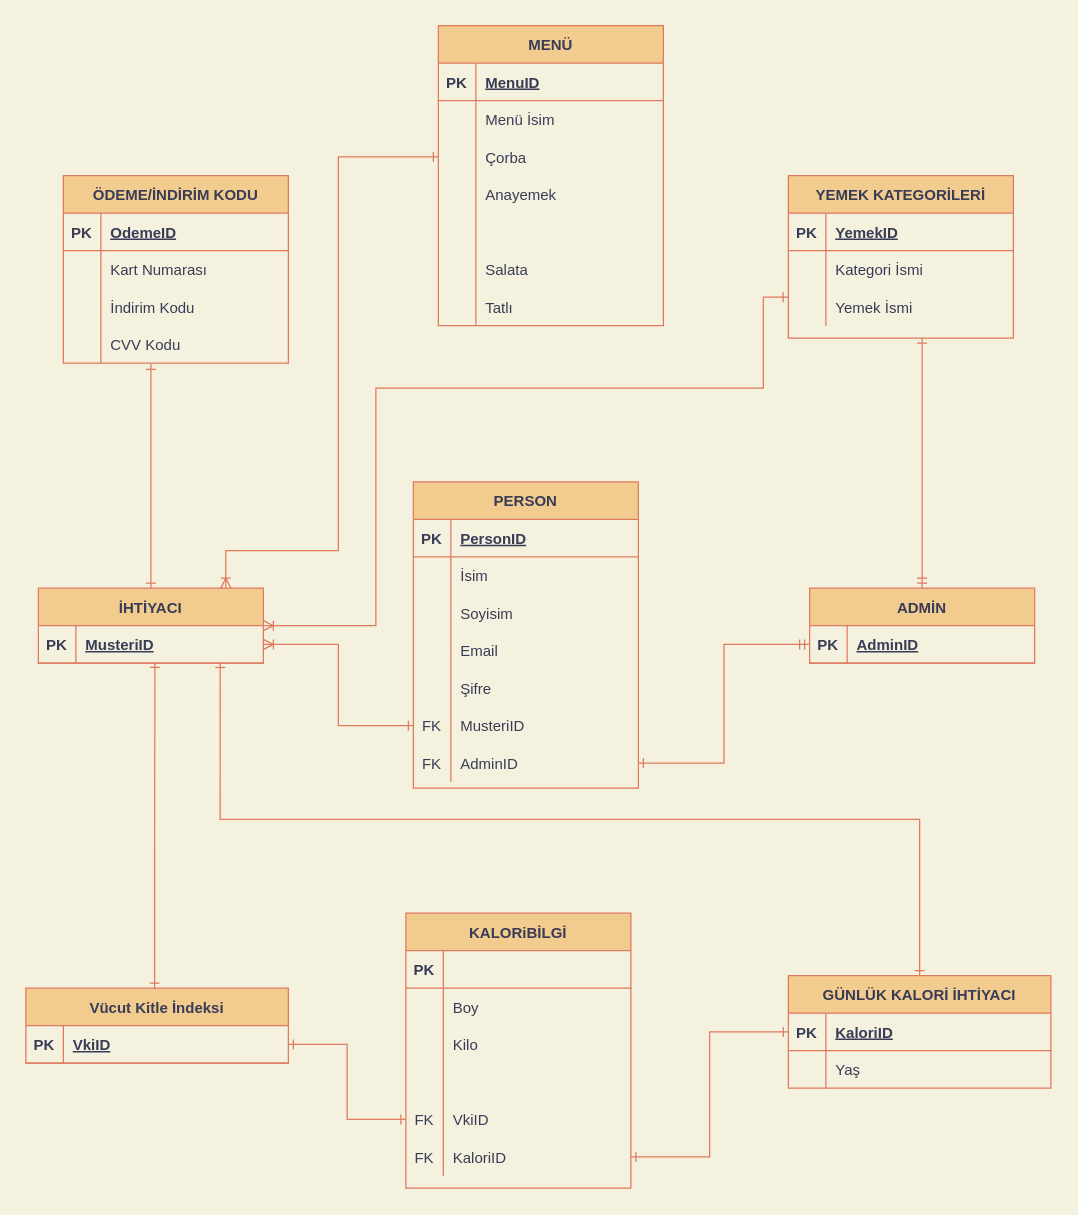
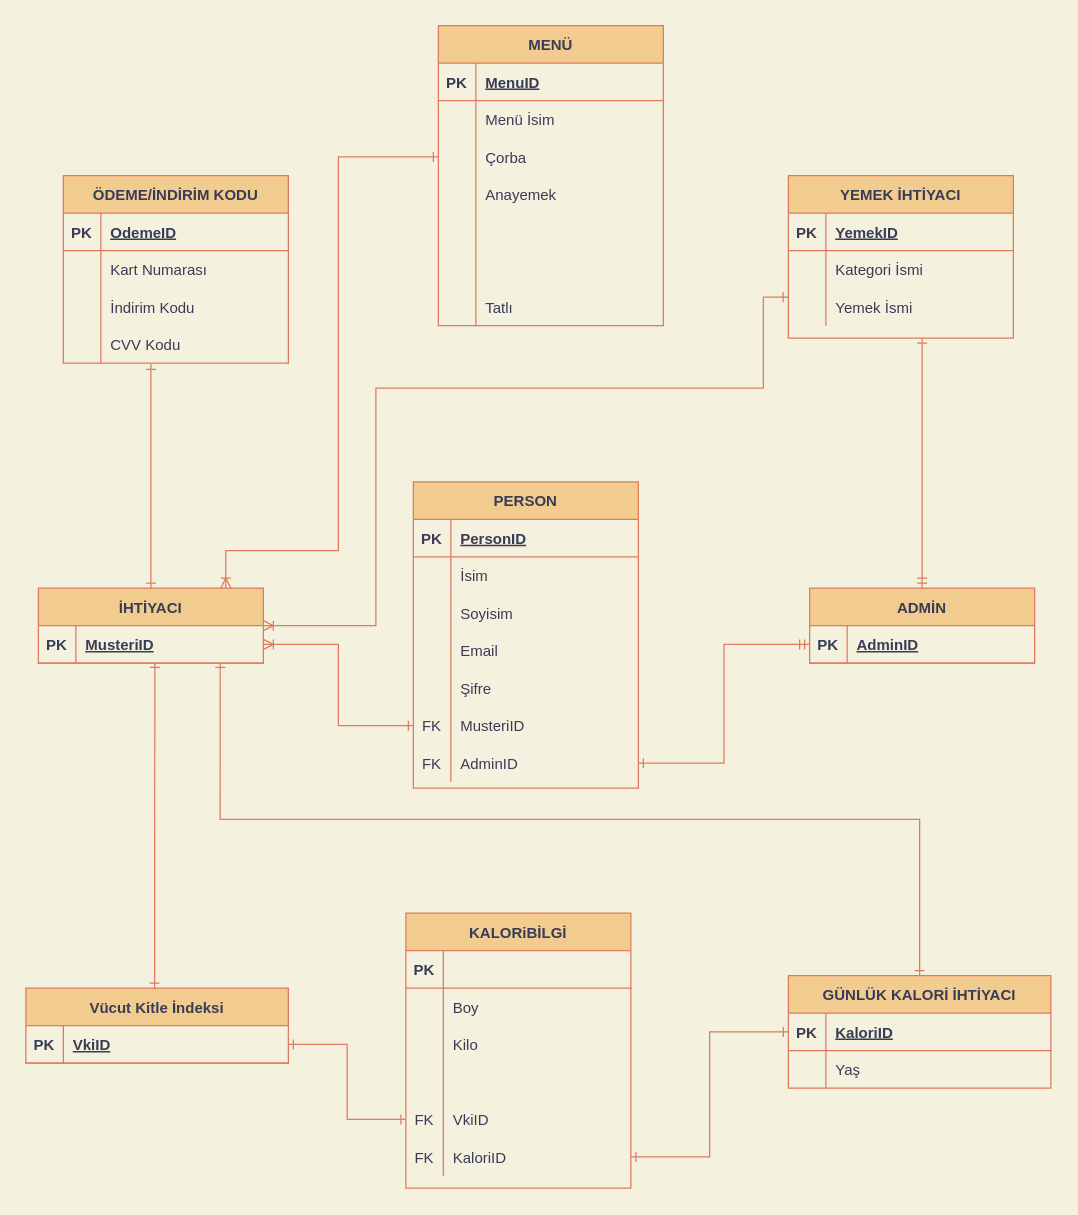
node "YEMEK KATEGORİLERİ": label "YEMEK KATEGORİLERİ" -> "YEMEK İHTİYACI"
node "Salata": removed
